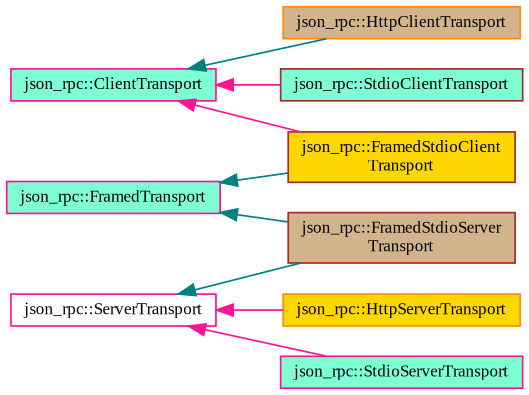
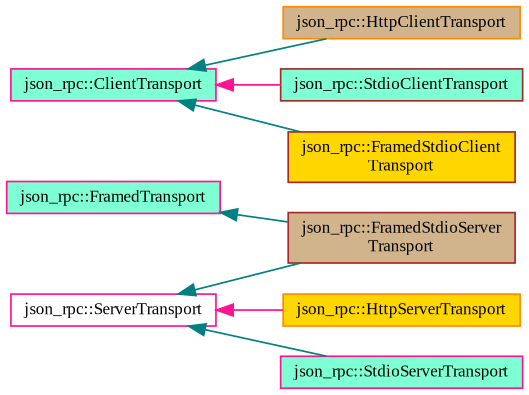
edge "json_rpc::FramedStdioClient Transport" -> "json_rpc::ClientTransport": color deeppink -> teal
edge "json_rpc::FramedStdioClient Transport" -> "json_rpc::FramedTransport": removed
edge "json_rpc::StdioServerTransport" -> "json_rpc::ServerTransport": color deeppink -> teal
